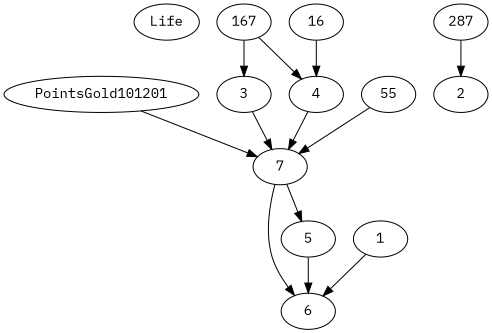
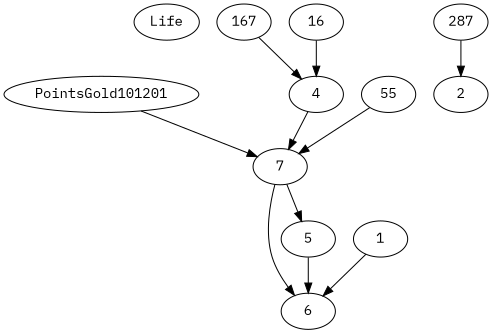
node "3": removed
